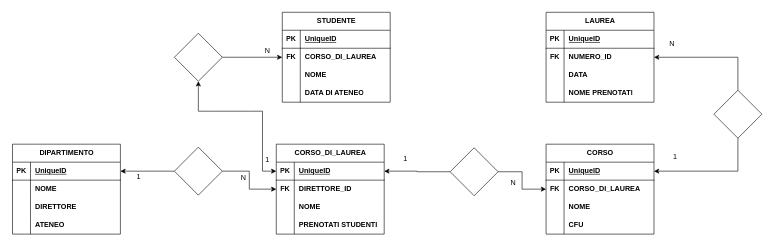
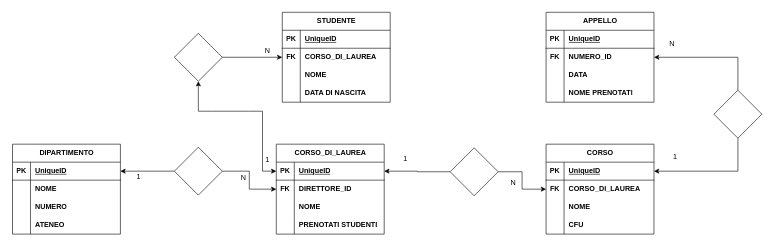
node "LAUREA": label "LAUREA" -> "APPELLO"
node "DATA DI ATENEO": label "DATA DI ATENEO" -> "DATA DI NASCITA"
node "DIRETTORE": label "DIRETTORE" -> "NUMERO"
